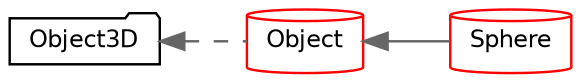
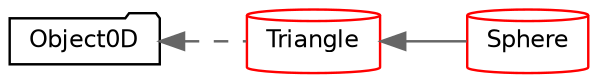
node "Object3D": label "Object3D" -> "Object0D"
node "Object": label "Object" -> "Triangle"
